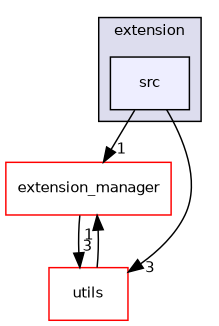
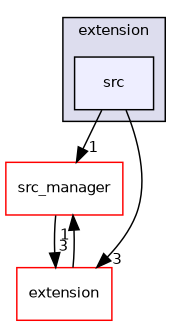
node "extension_manager": label "extension_manager" -> "src_manager"
node "utils": label "utils" -> "extension"
